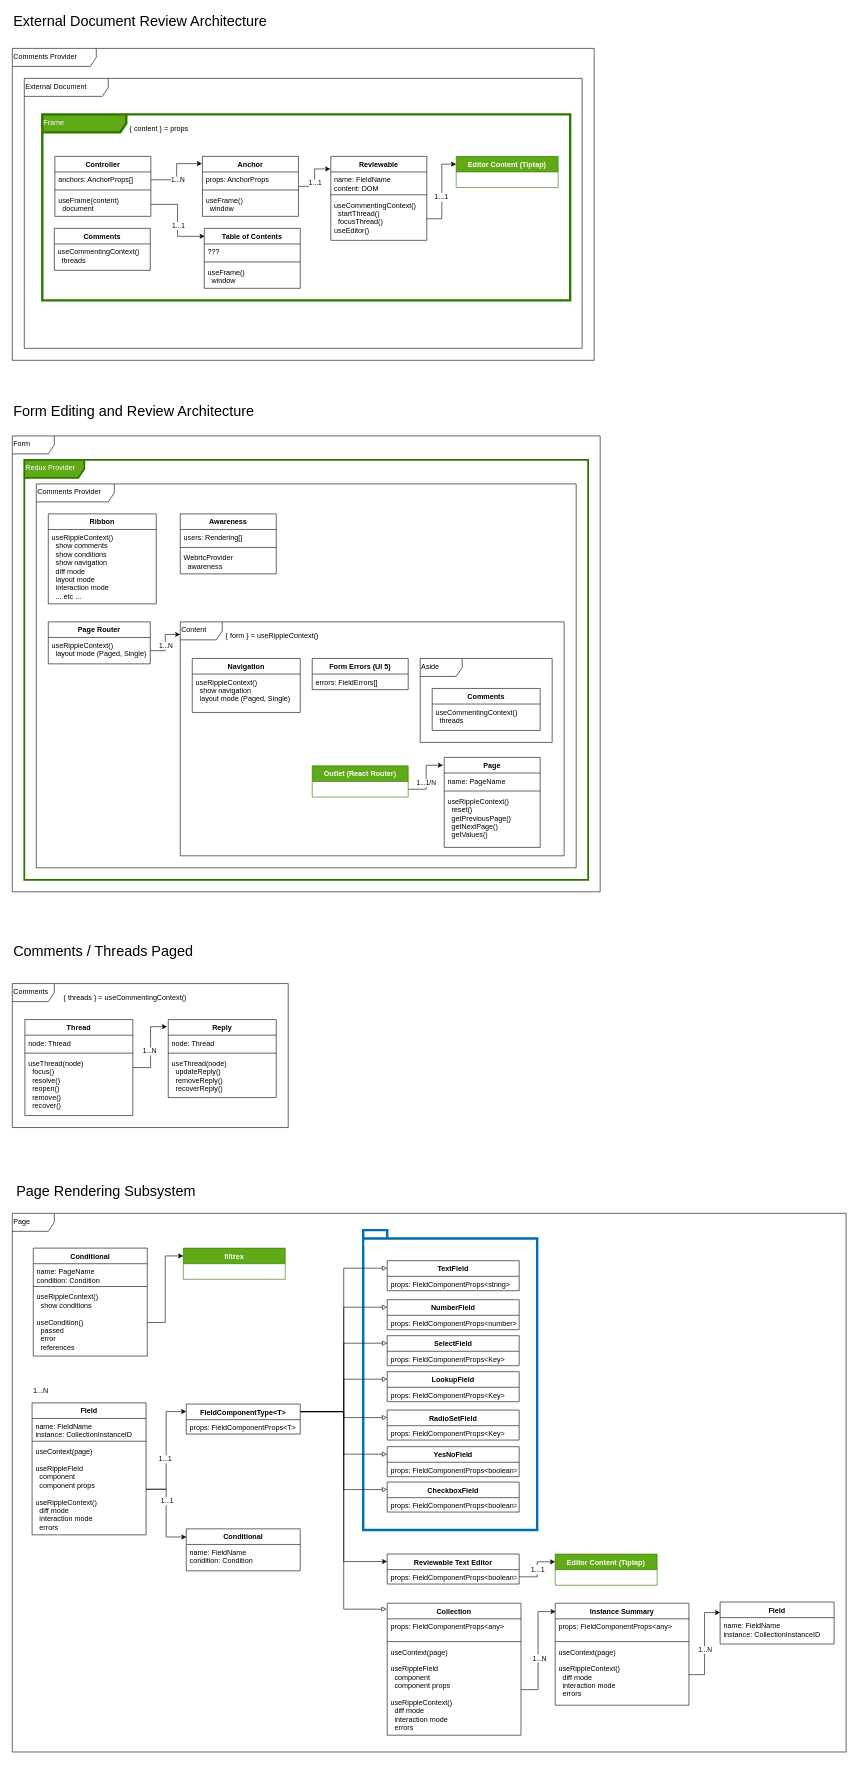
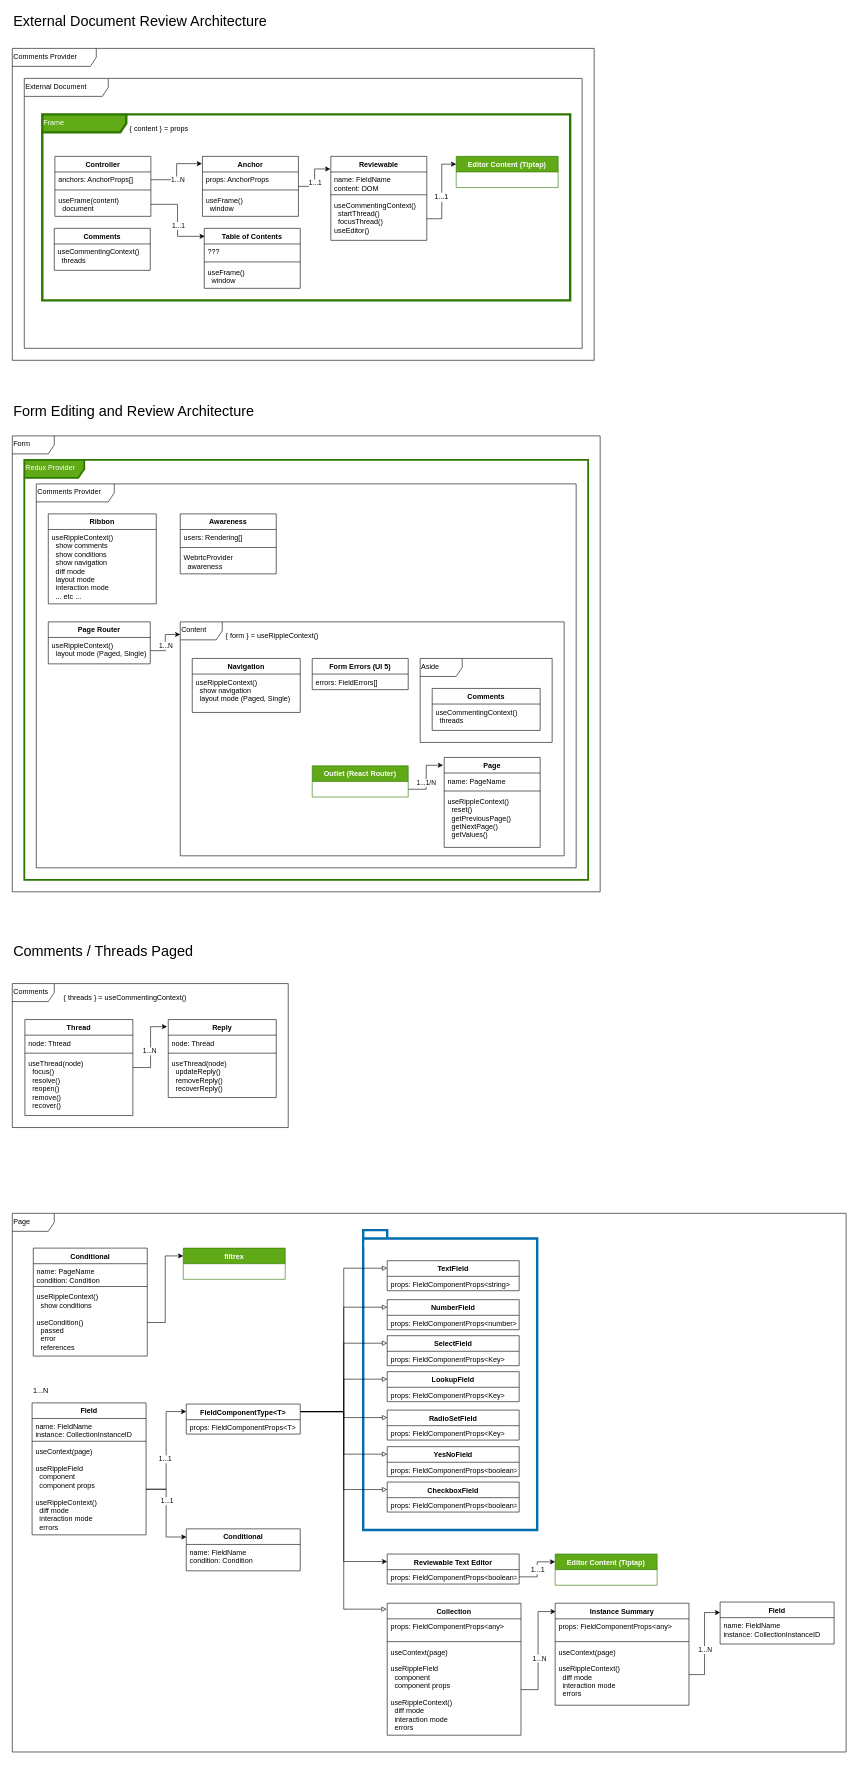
node "Page Rendering Subsystem": removed
